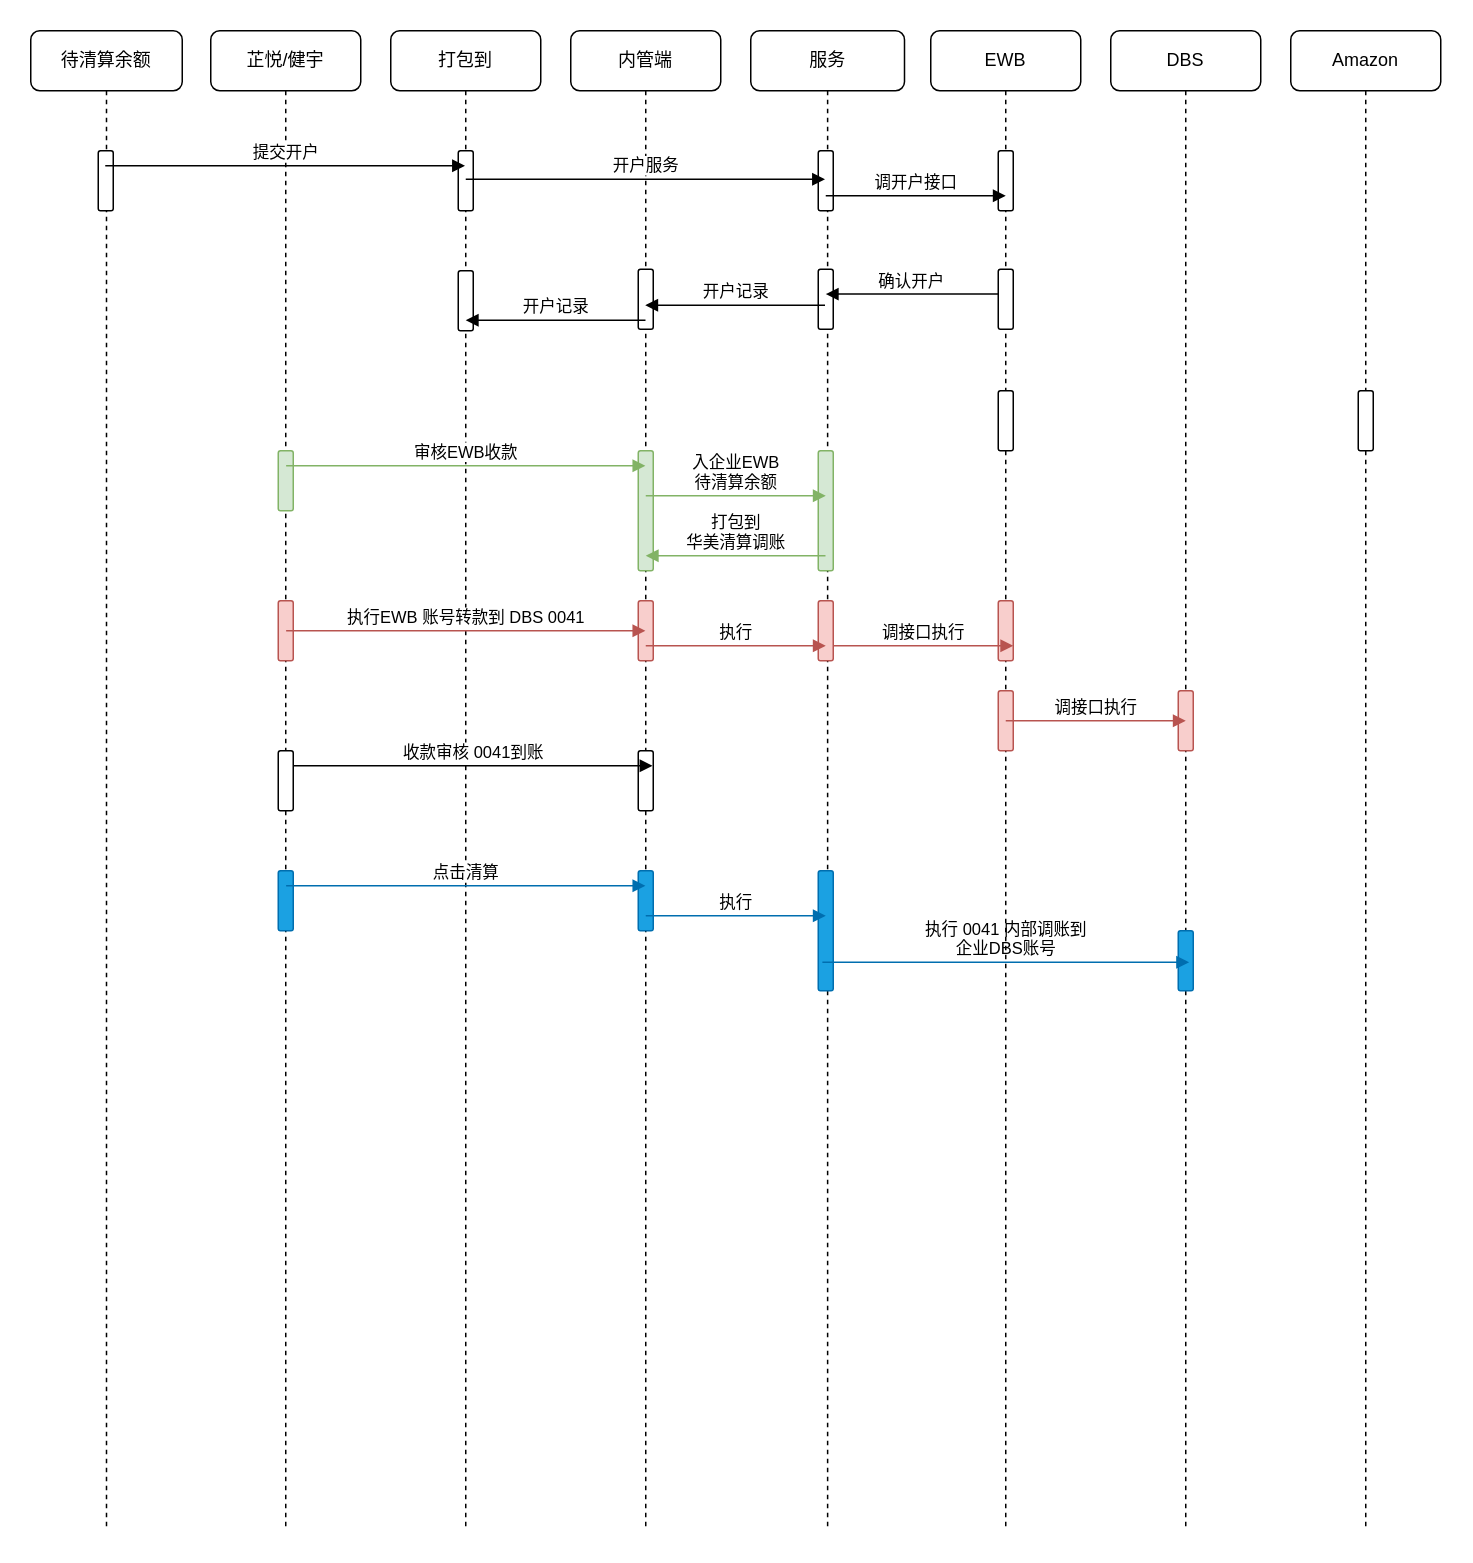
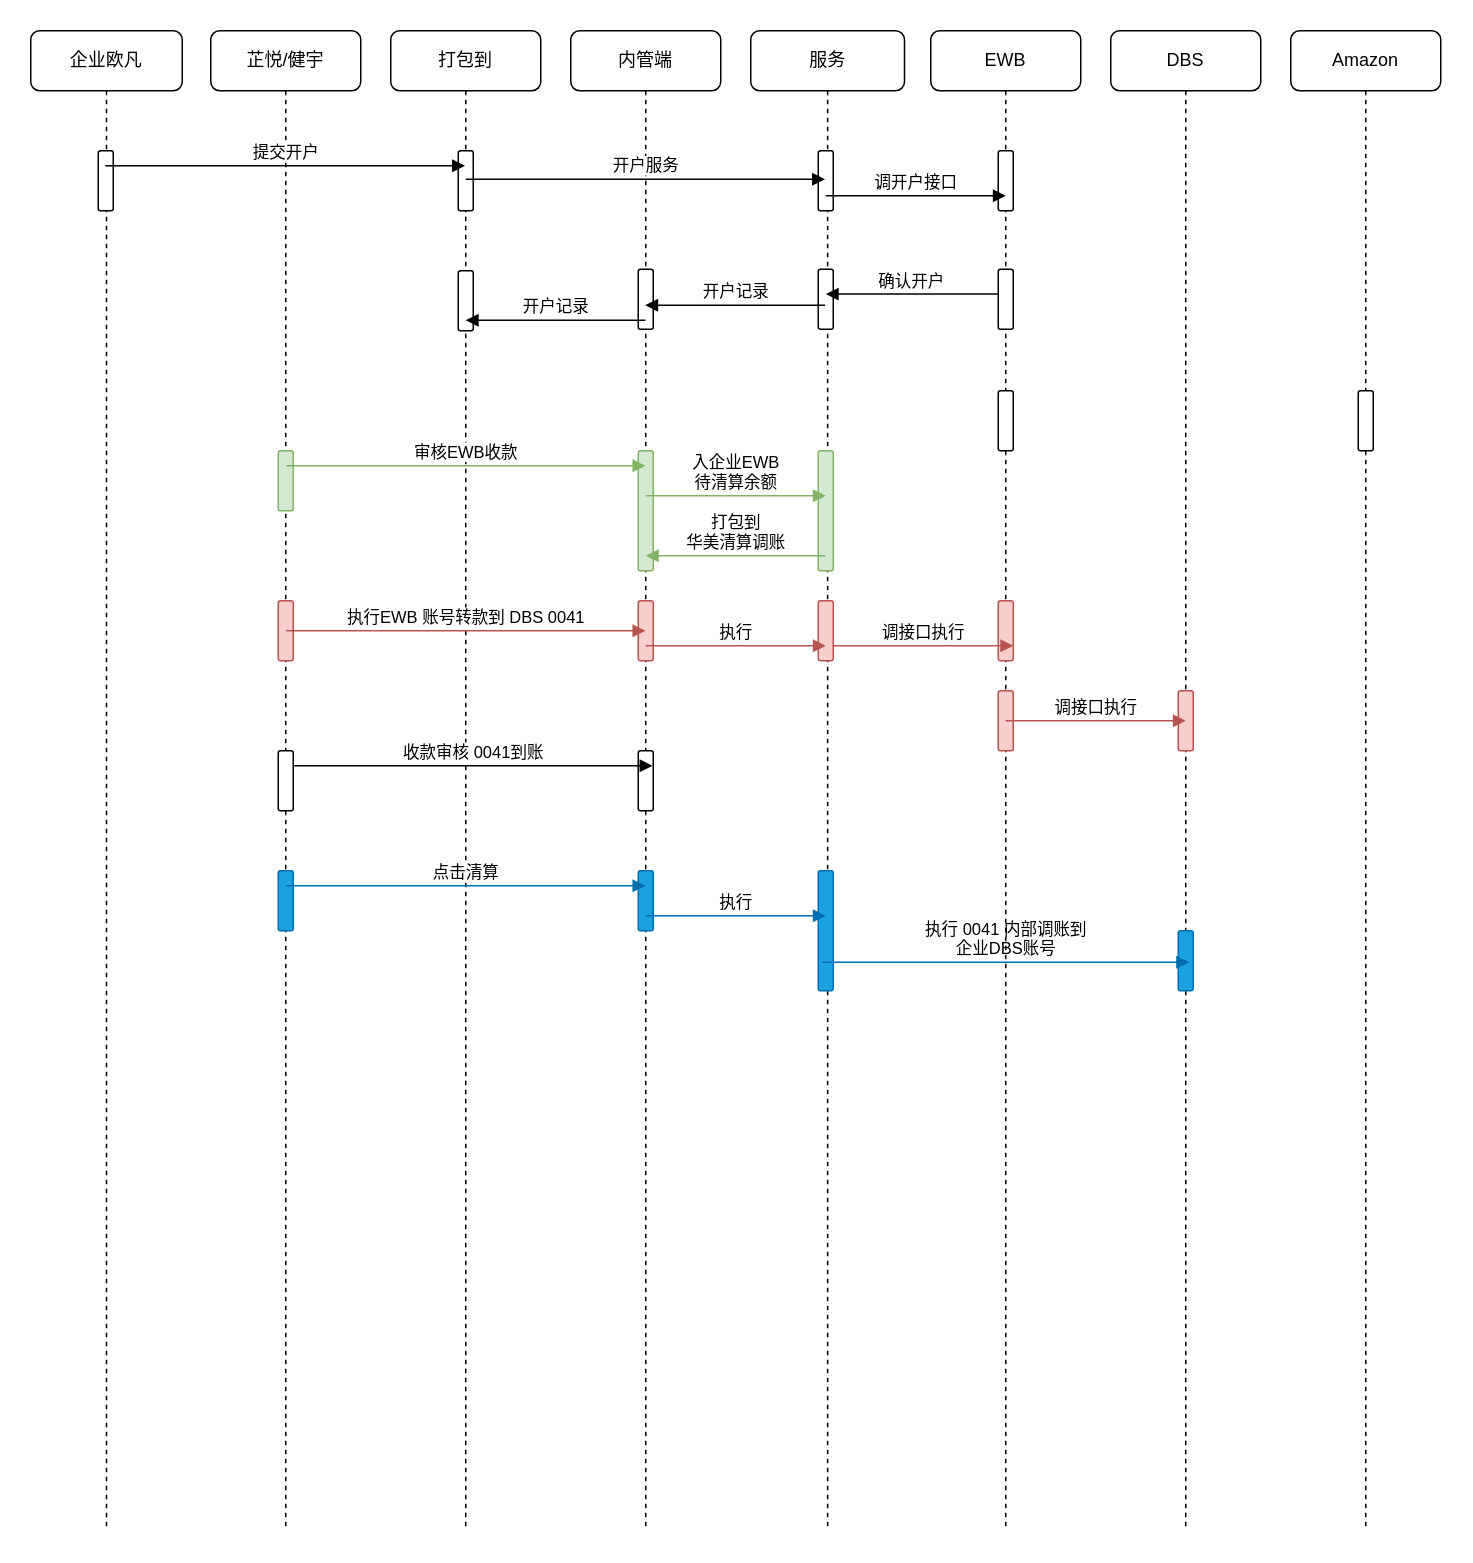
node "待清算余额": label "待清算余额" -> "企业欧凡"
